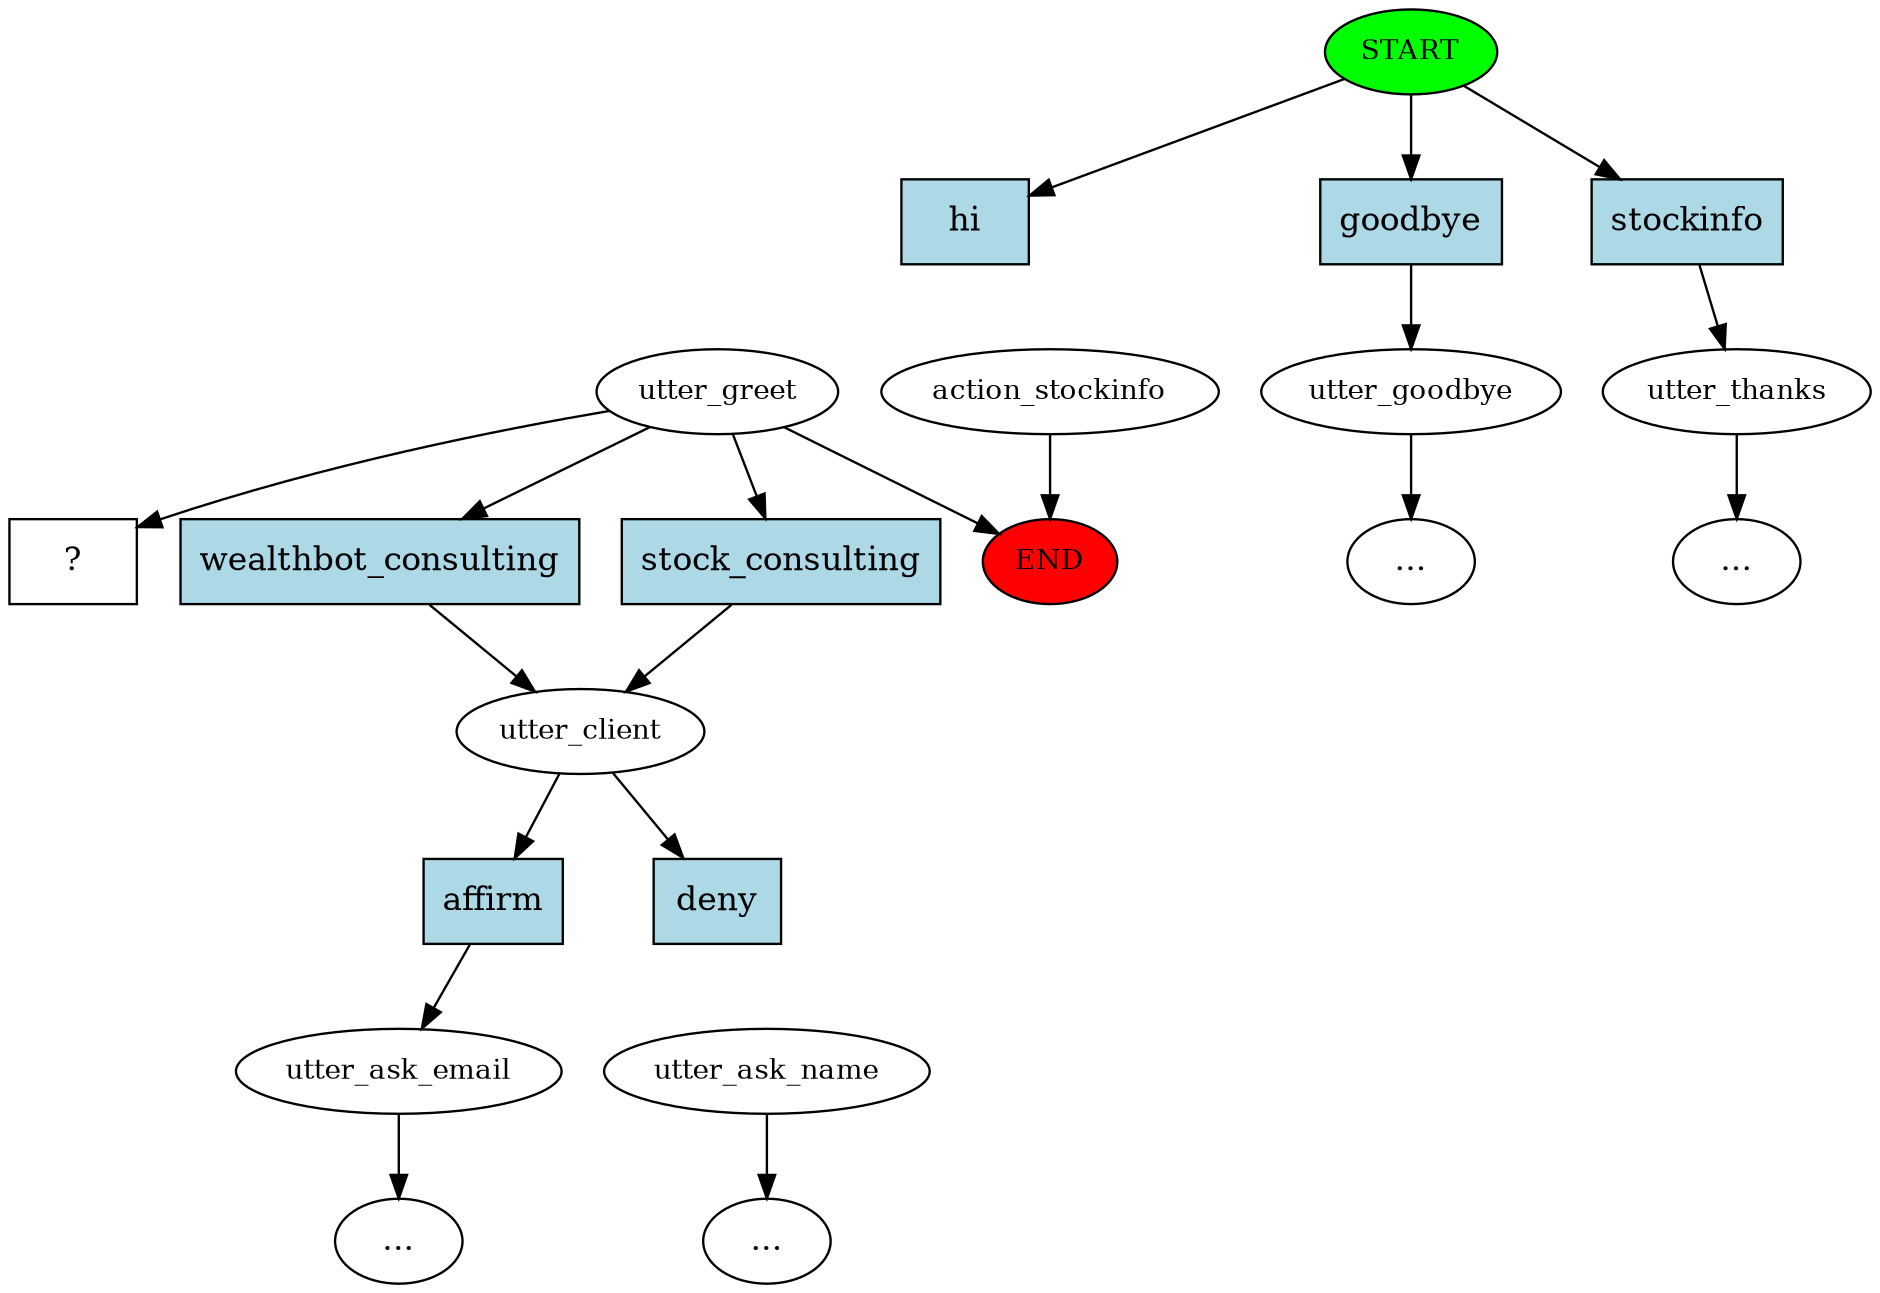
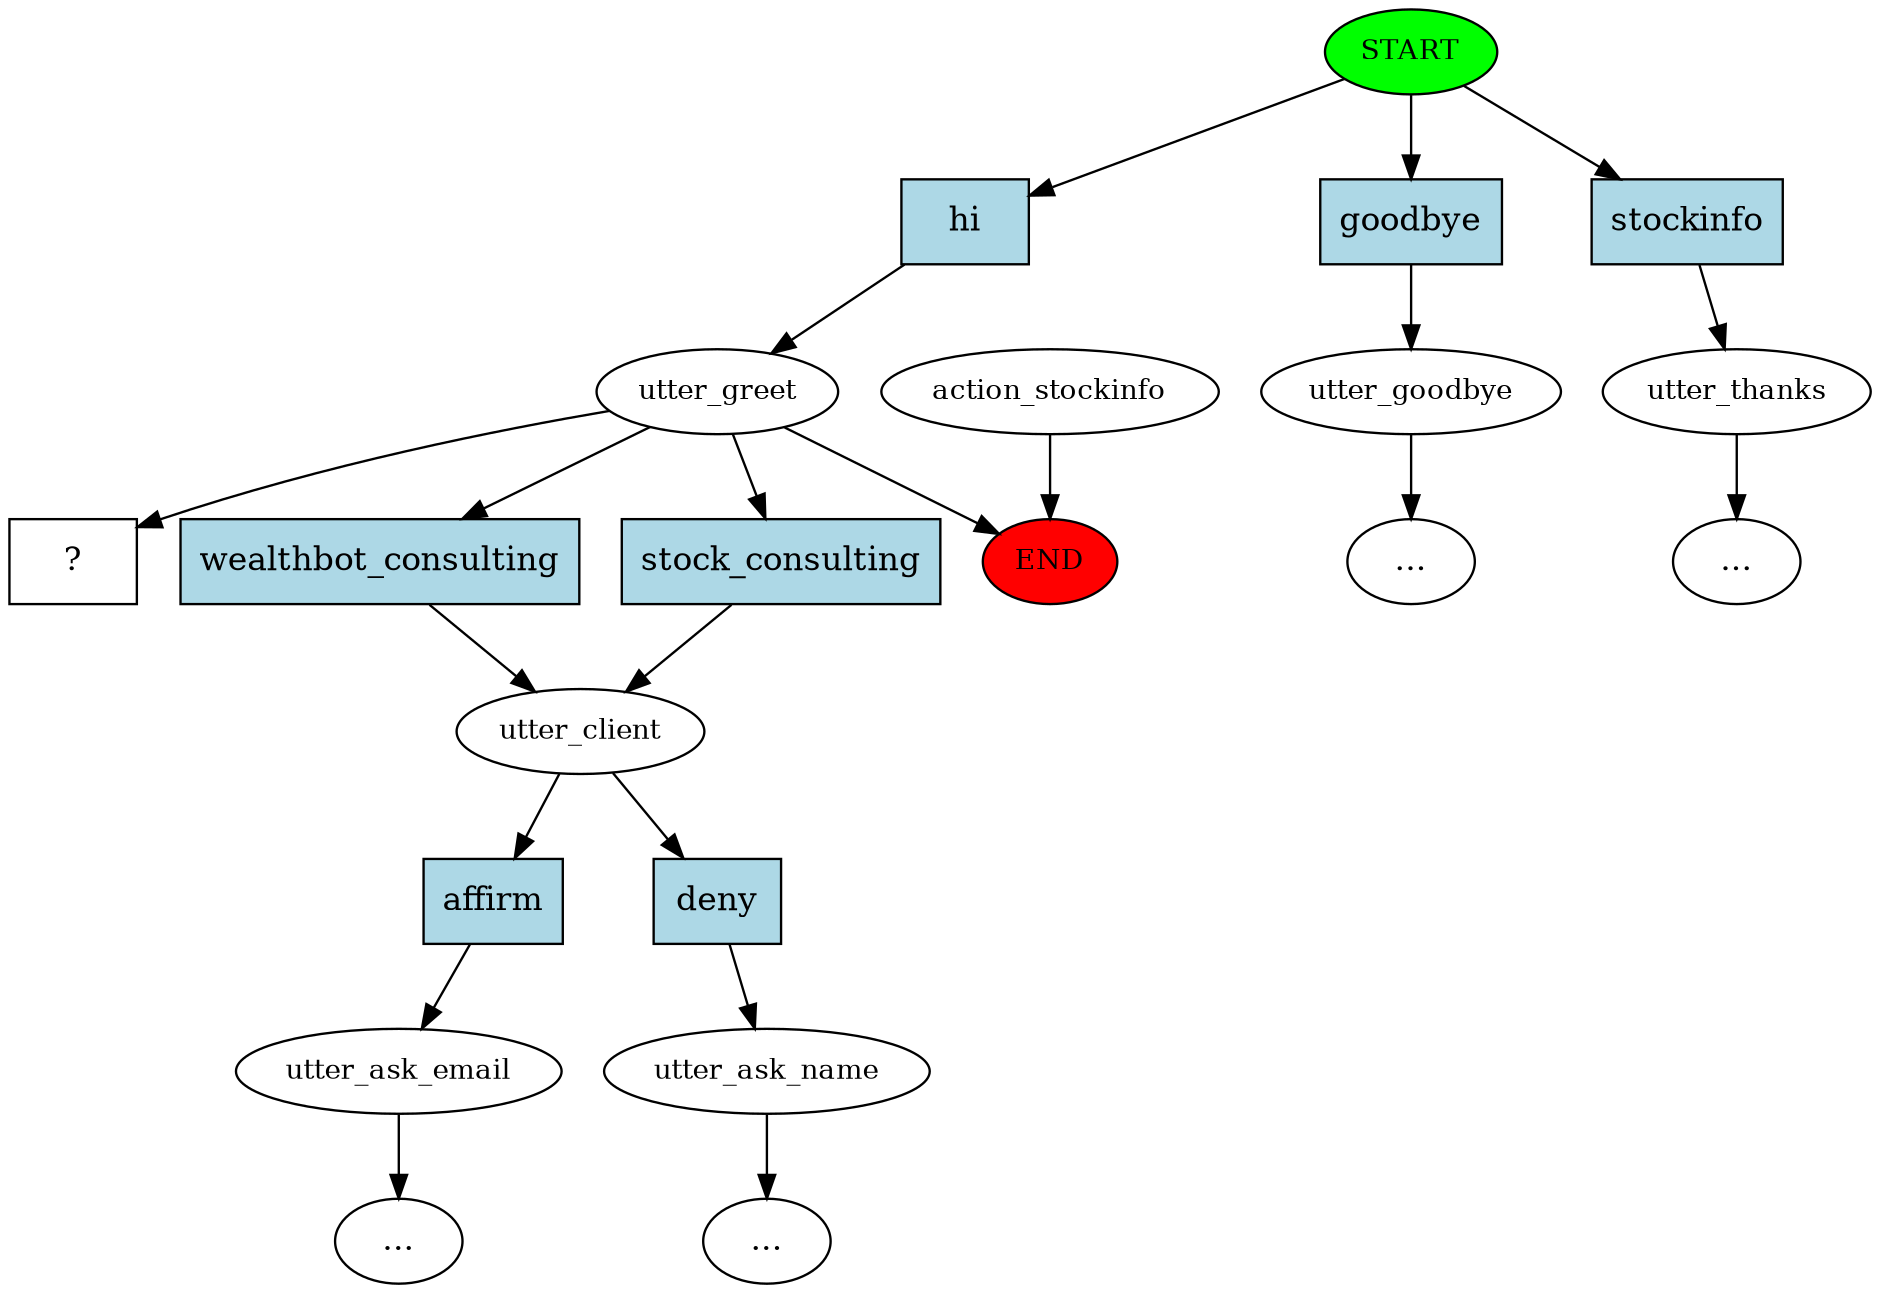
edge "hi" -> "utter_greet": added
edge "deny" -> "utter_ask_name": added
